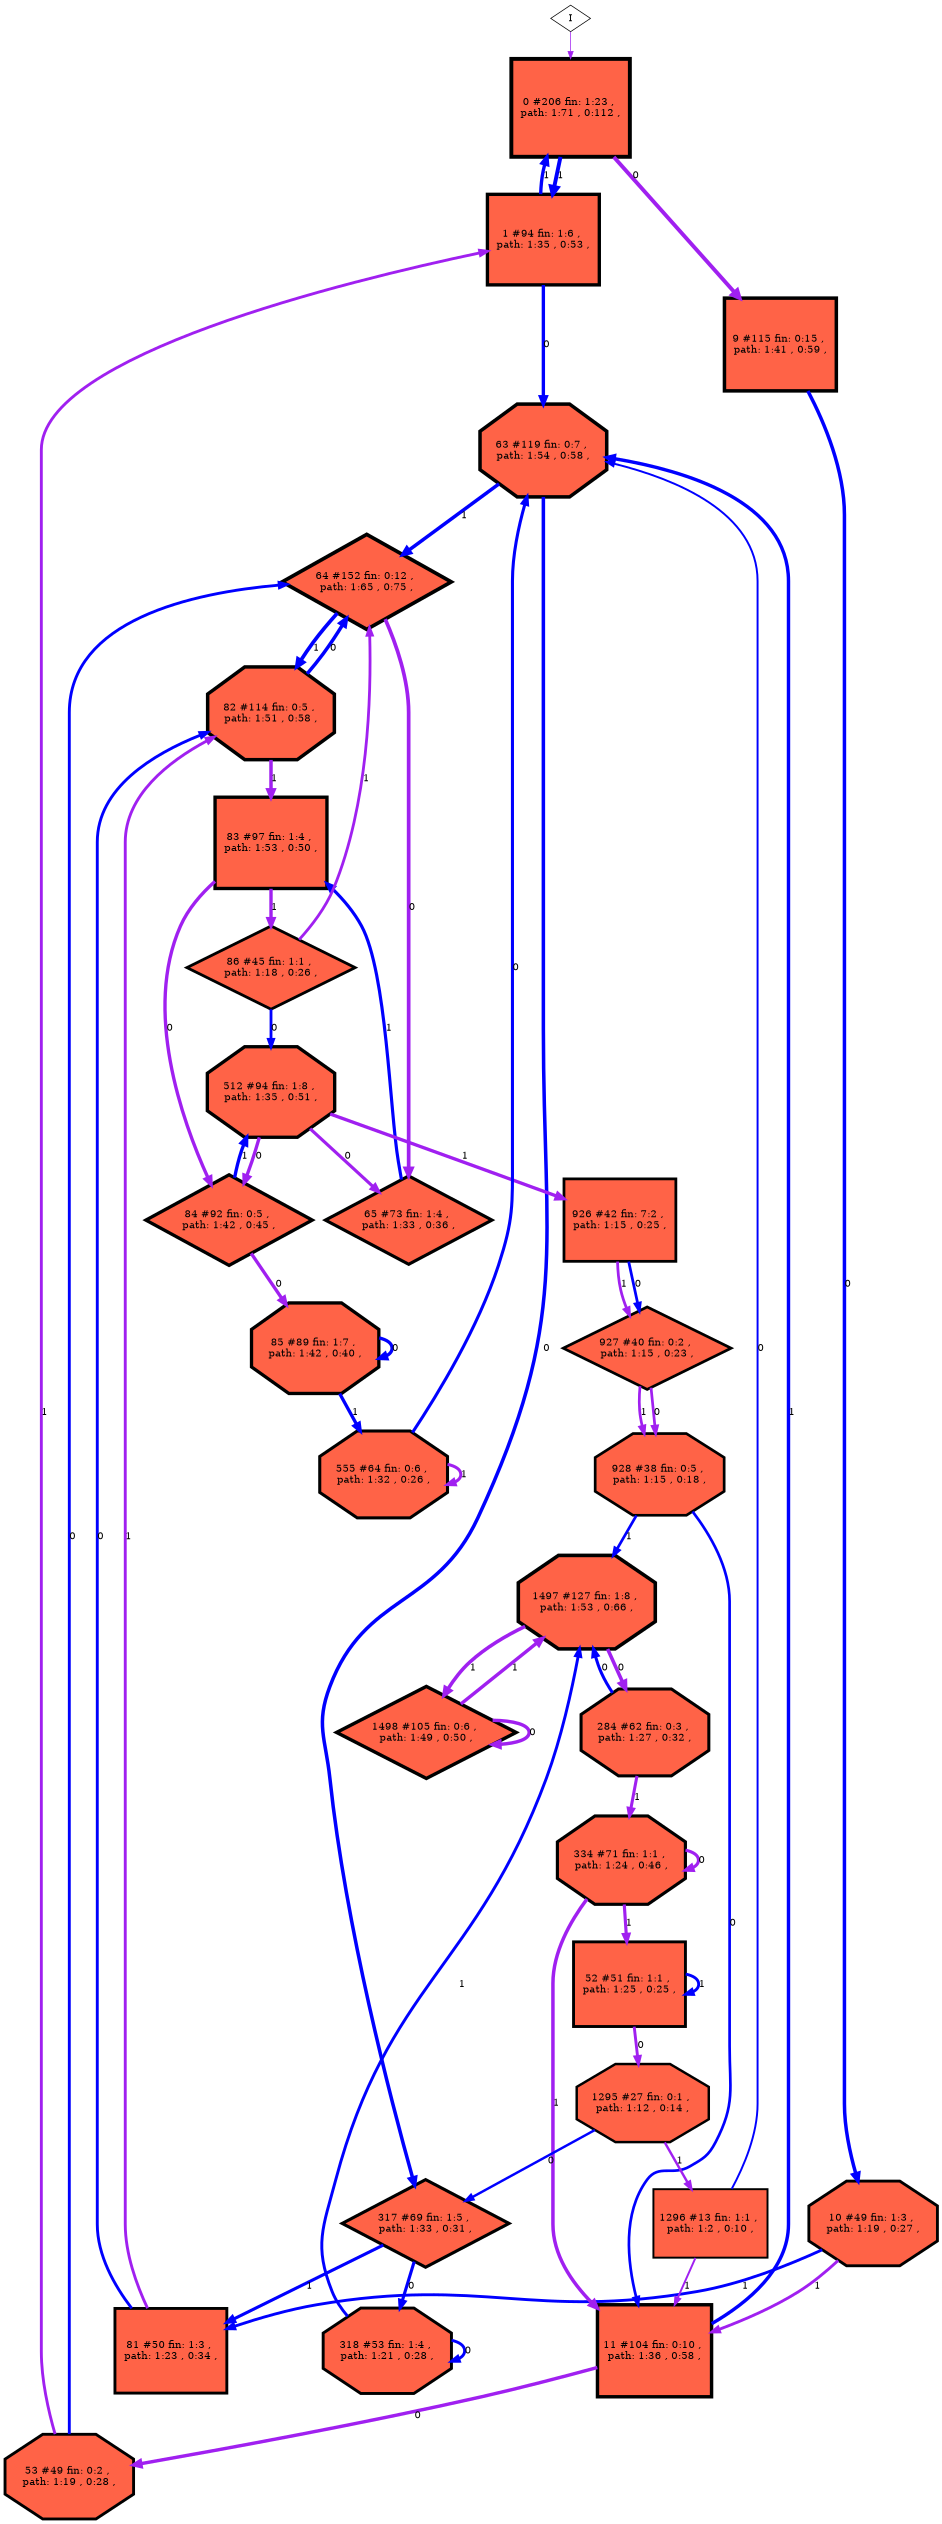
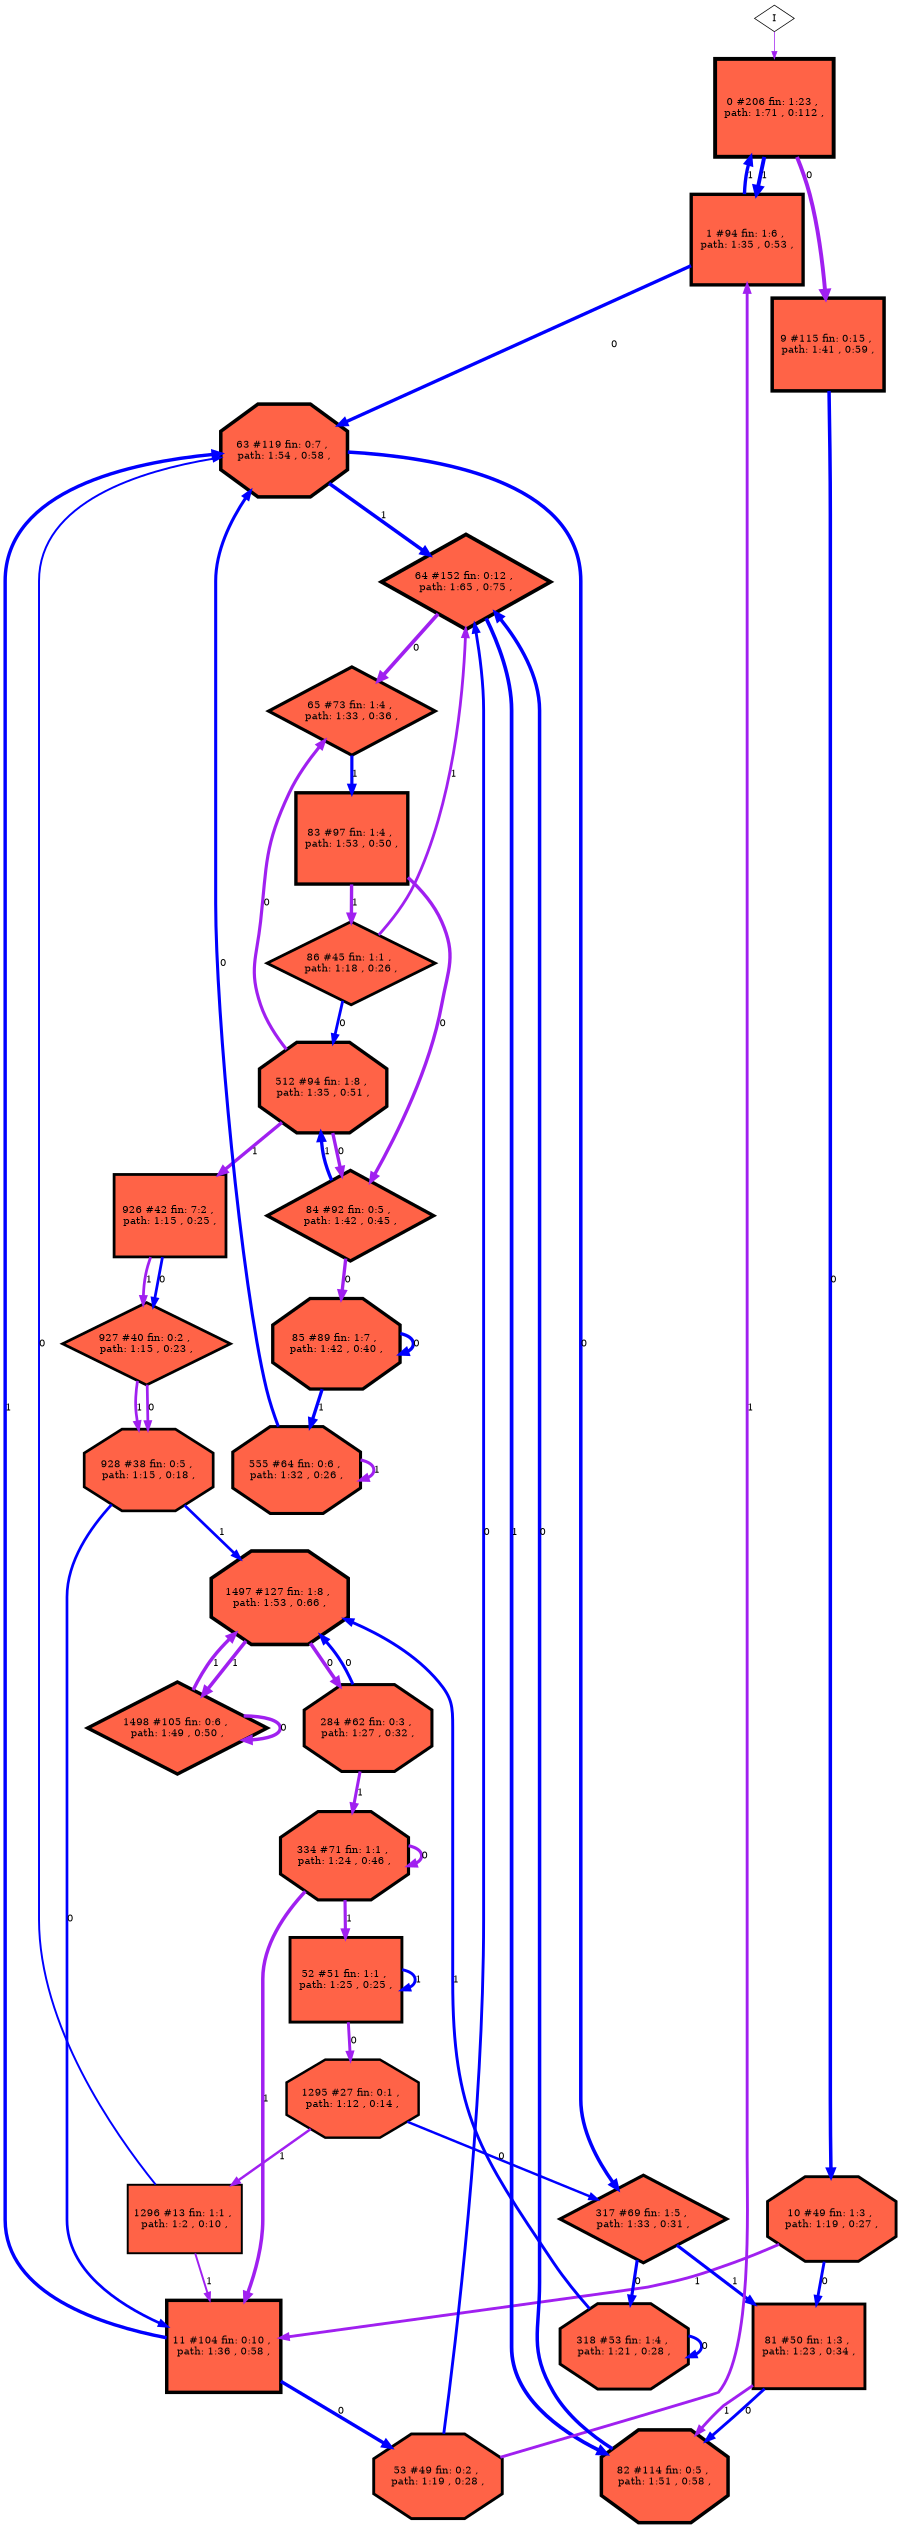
edge "82 #114 fin: 0:5 , path: 1:51 , 0:58 ," -> "83 #97 fin: 1:4 , path: 1:53 , 0:50 ,": removed, label "1"
edge "10 #49 fin: 1:3 , path: 1:19 , 0:27 ," -> "81 #50 fin: 1:3 , path: 1:23 , 0:34 ,": label "1 " -> "0 "
edge "11 #104 fin: 0:10 , path: 1:36 , 0:58 ," -> "53 #49 fin: 0:2 , path: 1:19 , 0:28 ,": color purple -> blue
